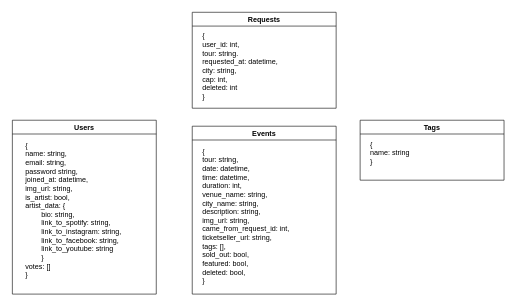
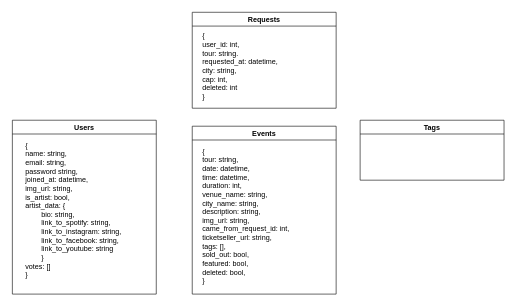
node "{ name: string }": removed
